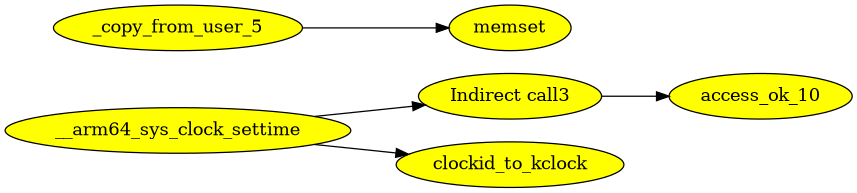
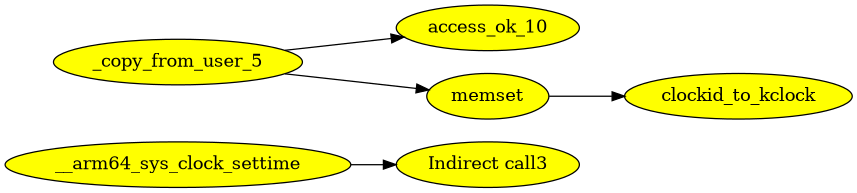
edge "Indirect call3" -> "access_ok_10": now "_copy_from_user_5" -> "access_ok_10"
edge "__arm64_sys_clock_settime" -> "clockid_to_kclock": now "memset" -> "clockid_to_kclock"
